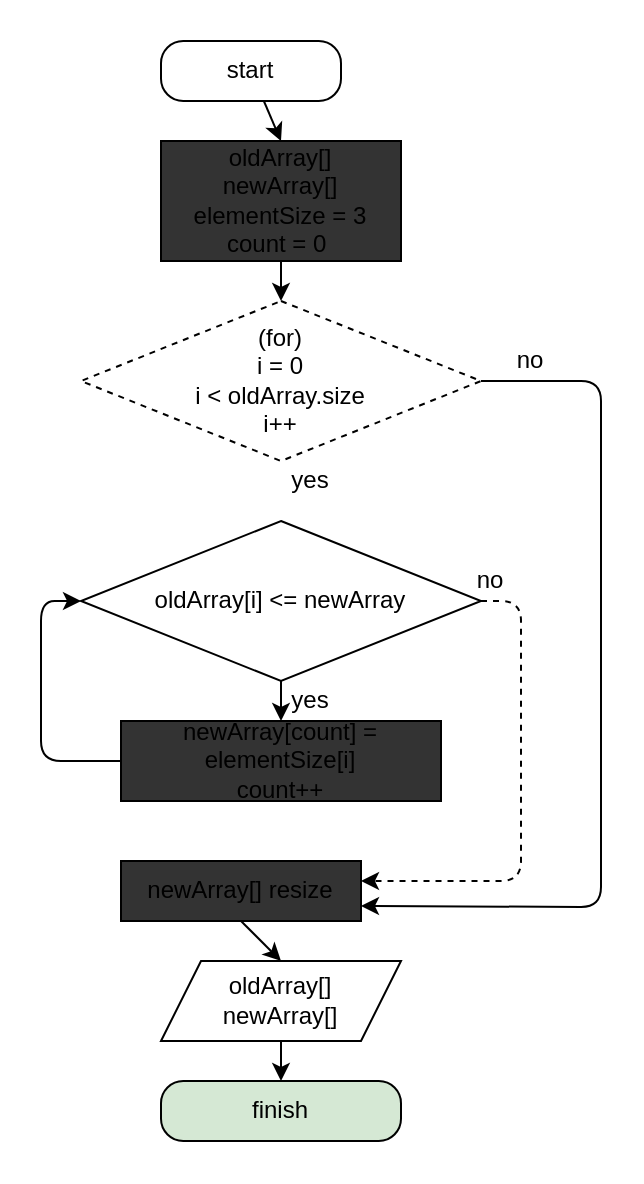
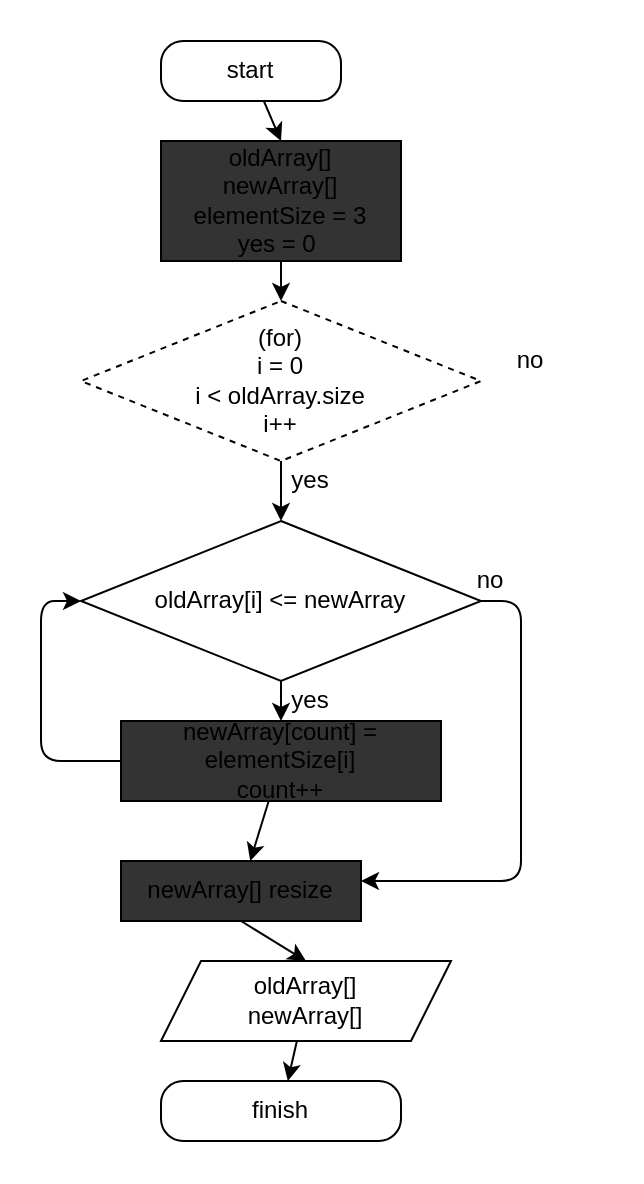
node "oldArray[] newArray[] elementSize = 3 count = 0": label "oldArray[] newArray[] elementSize = 3 count = 0" -> "oldArray[] newArray[] elementSize = 3 yes = 0"
edge "(for) i = 0 i < oldArray.size i++" -> "oldArray[i] <= newArray": added
edge "(for) i = 0 i < oldArray.size i++" -> "newArray[] resize": removed
edge "oldArray[i] <= newArray" -> "newArray[] resize": style dashed -> solid
edge "newArray[count] = elementSize[i] count++" -> "newArray[] resize": added
node "oldArray[] newArray[]": size 240x80 -> 290x80
node "finish": fillcolor #d5e8d4 -> #ffffff
